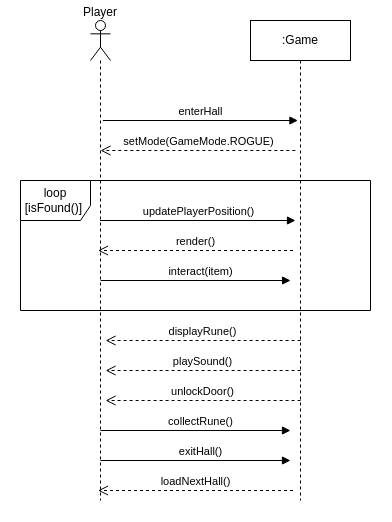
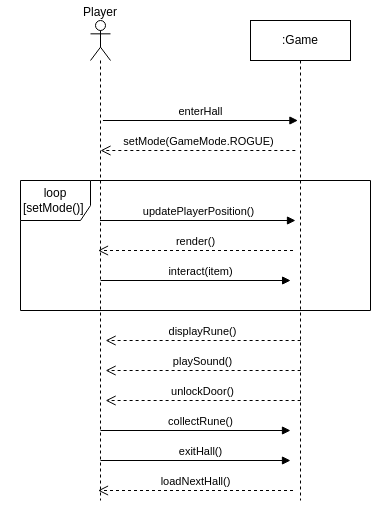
node "loop [isFound()]": label "loop [isFound()]" -> "loop [setMode()]"
